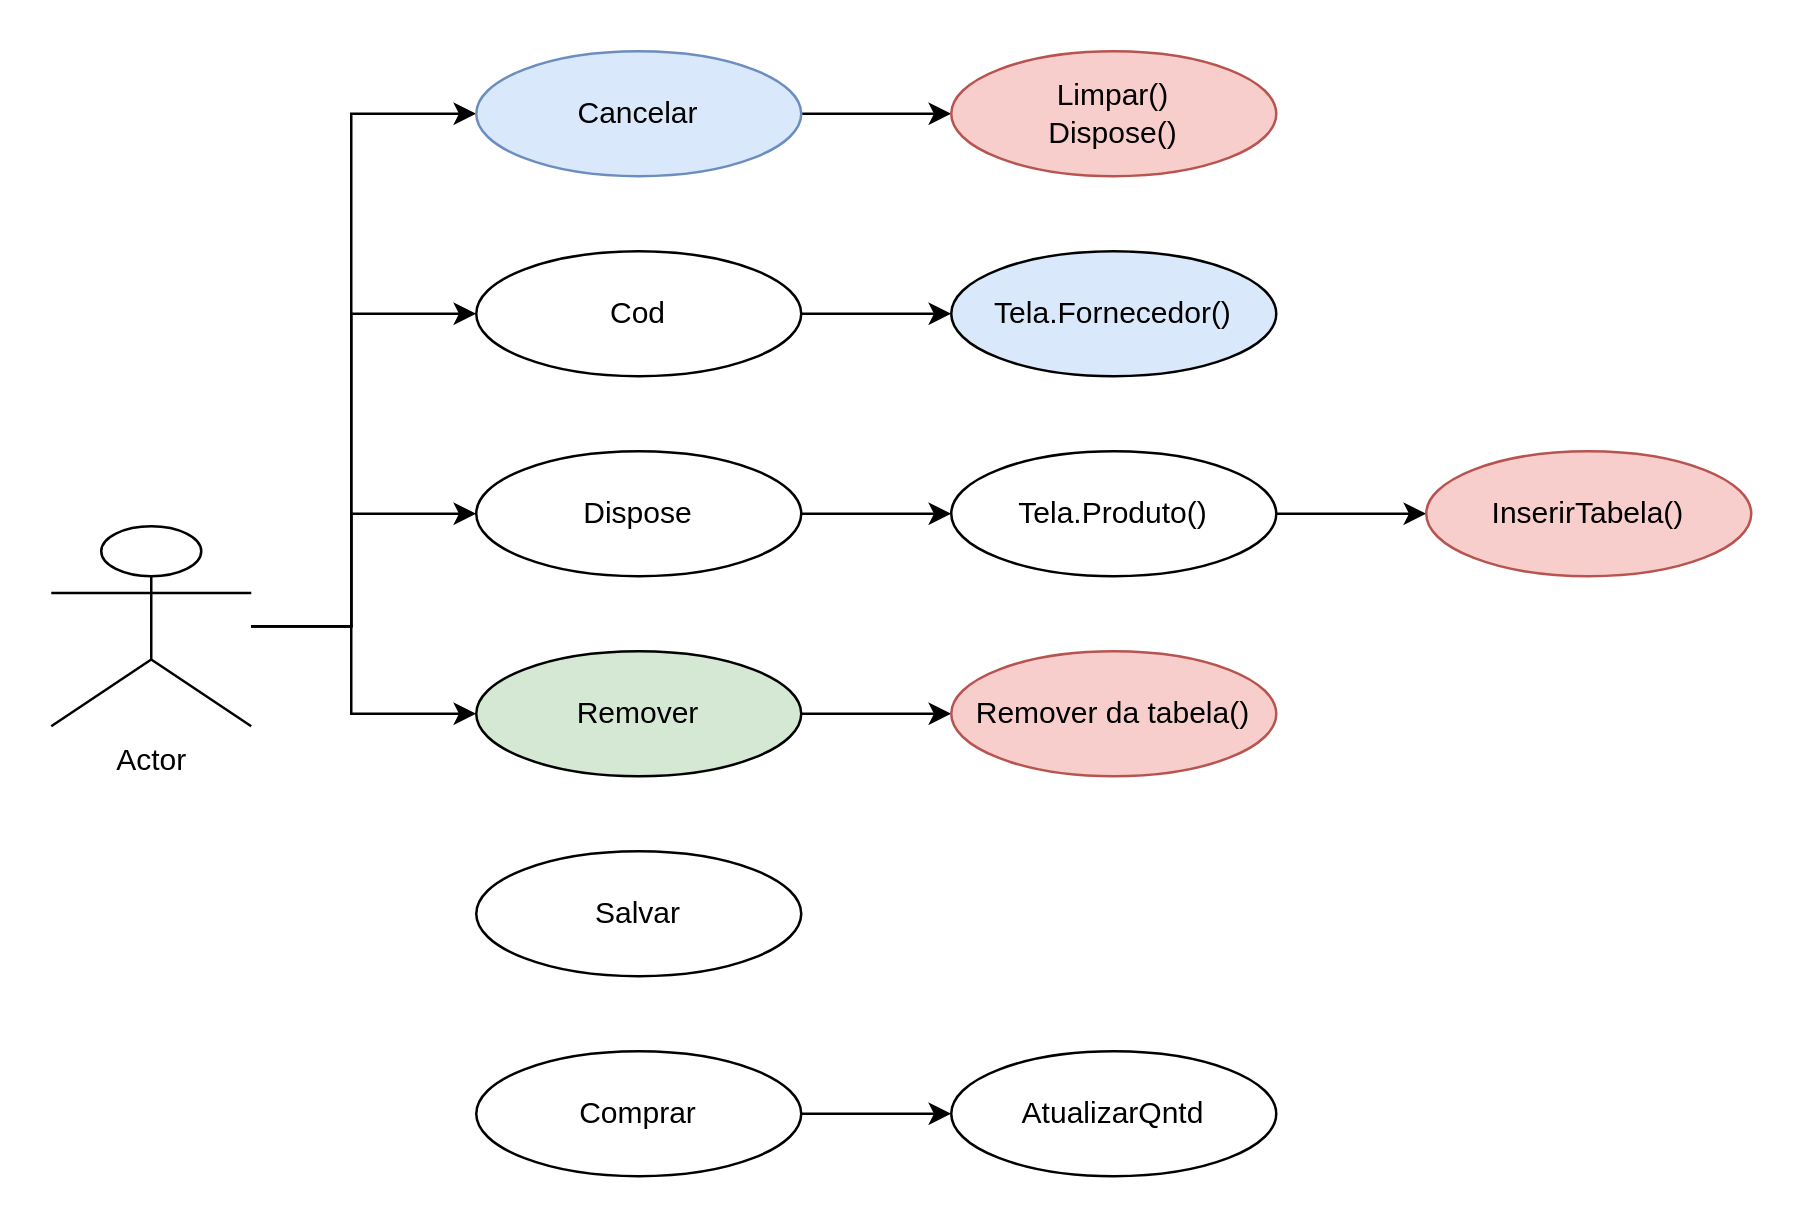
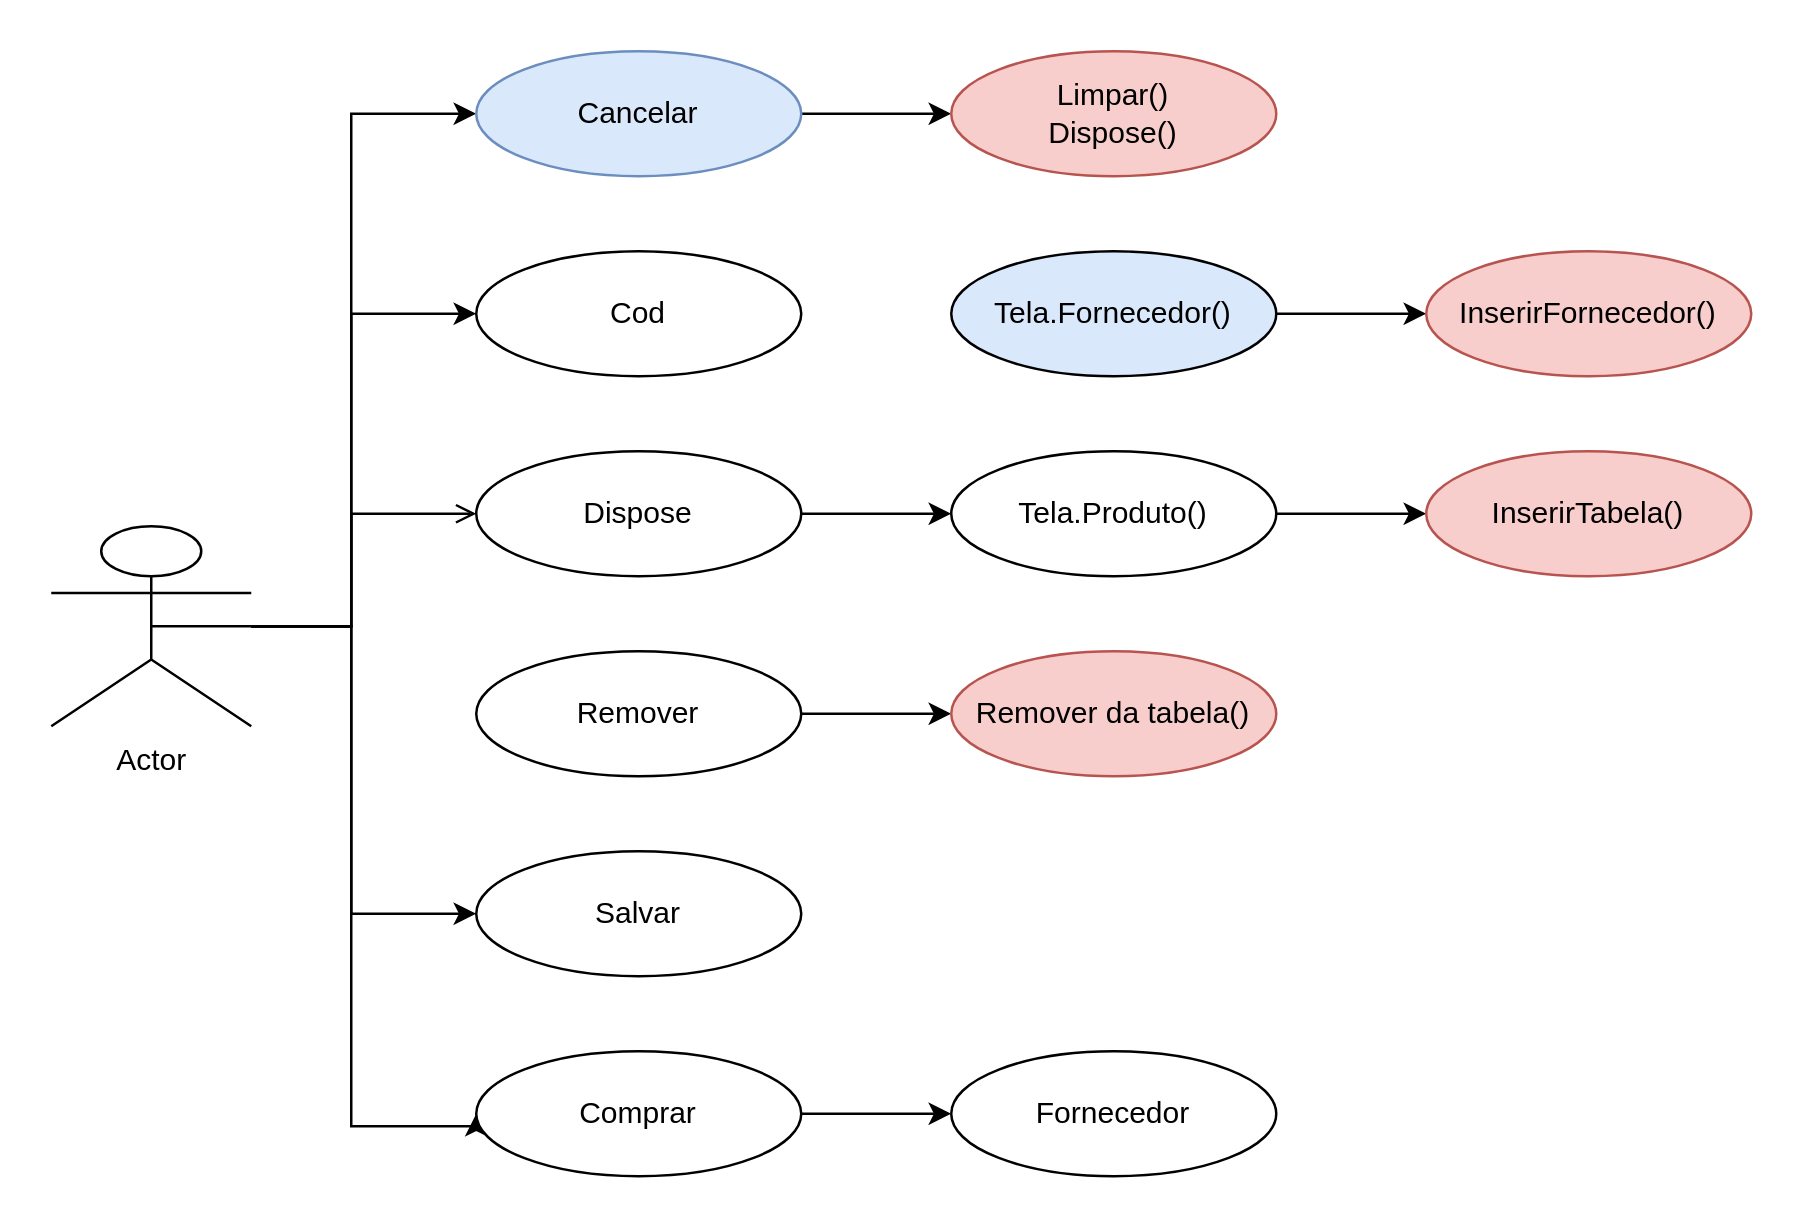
edge "Cod" -> "Tela.Fornecedor()": removed
edge "Tela.Fornecedor()" -> "InserirFornecedor()": added
node "InserirFornecedor()": added
edge "Actor" -> "Dispose": arrowhead classic -> open
edge "Actor" -> "Remover": removed
node "Remover": fillcolor #d5e8d4 -> #ffffff
edge "Actor" -> "Salvar": added
edge "Actor" -> "Comprar": added
node "AtualizarQntd": label "AtualizarQntd" -> "Fornecedor"
